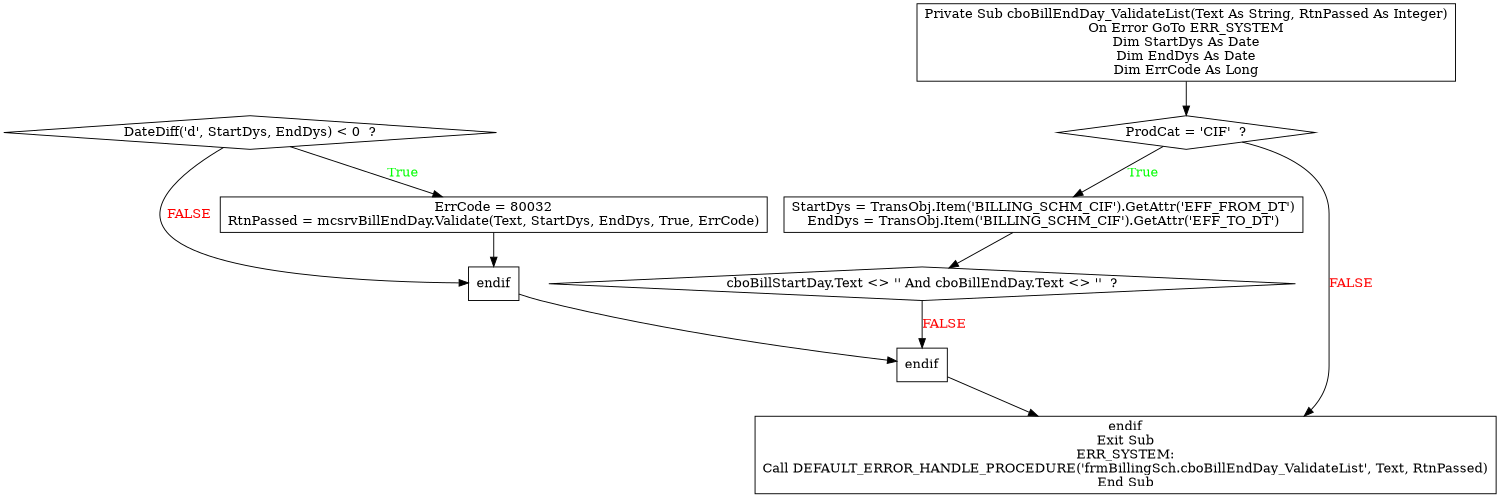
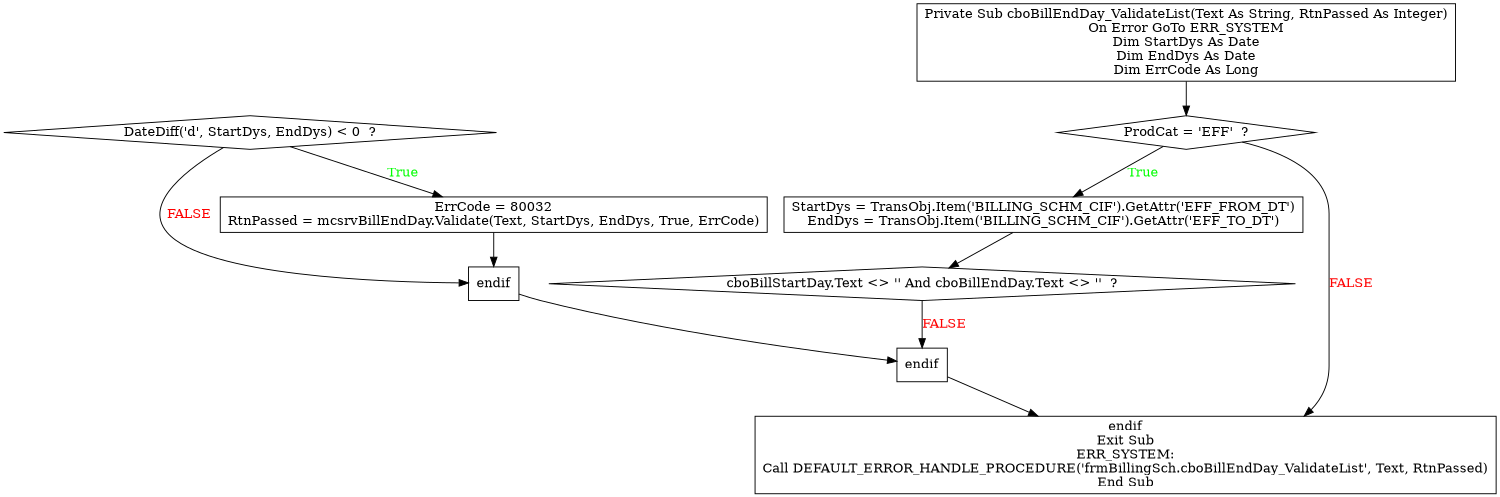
node "ProdCat = 'CIF'  ?": label "ProdCat = 'CIF'  ?" -> "ProdCat = 'EFF'  ?"
